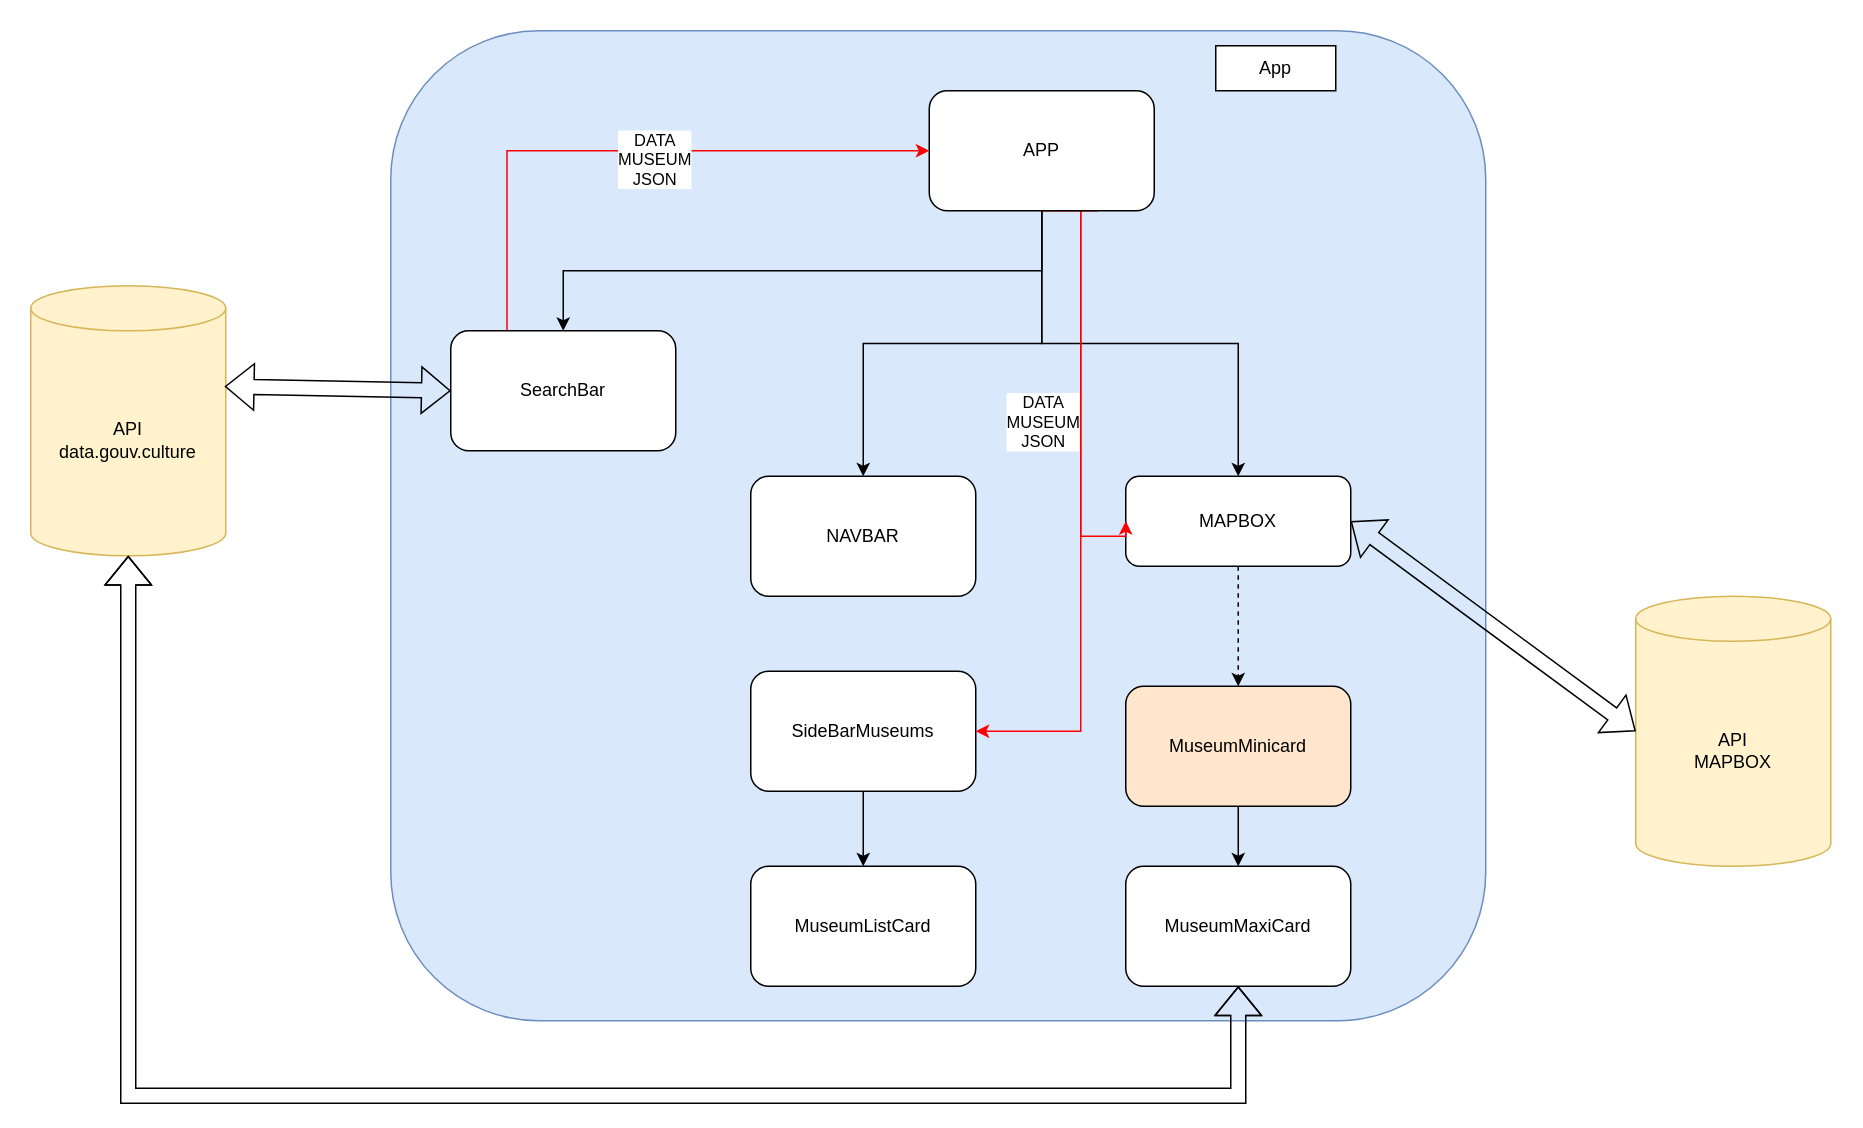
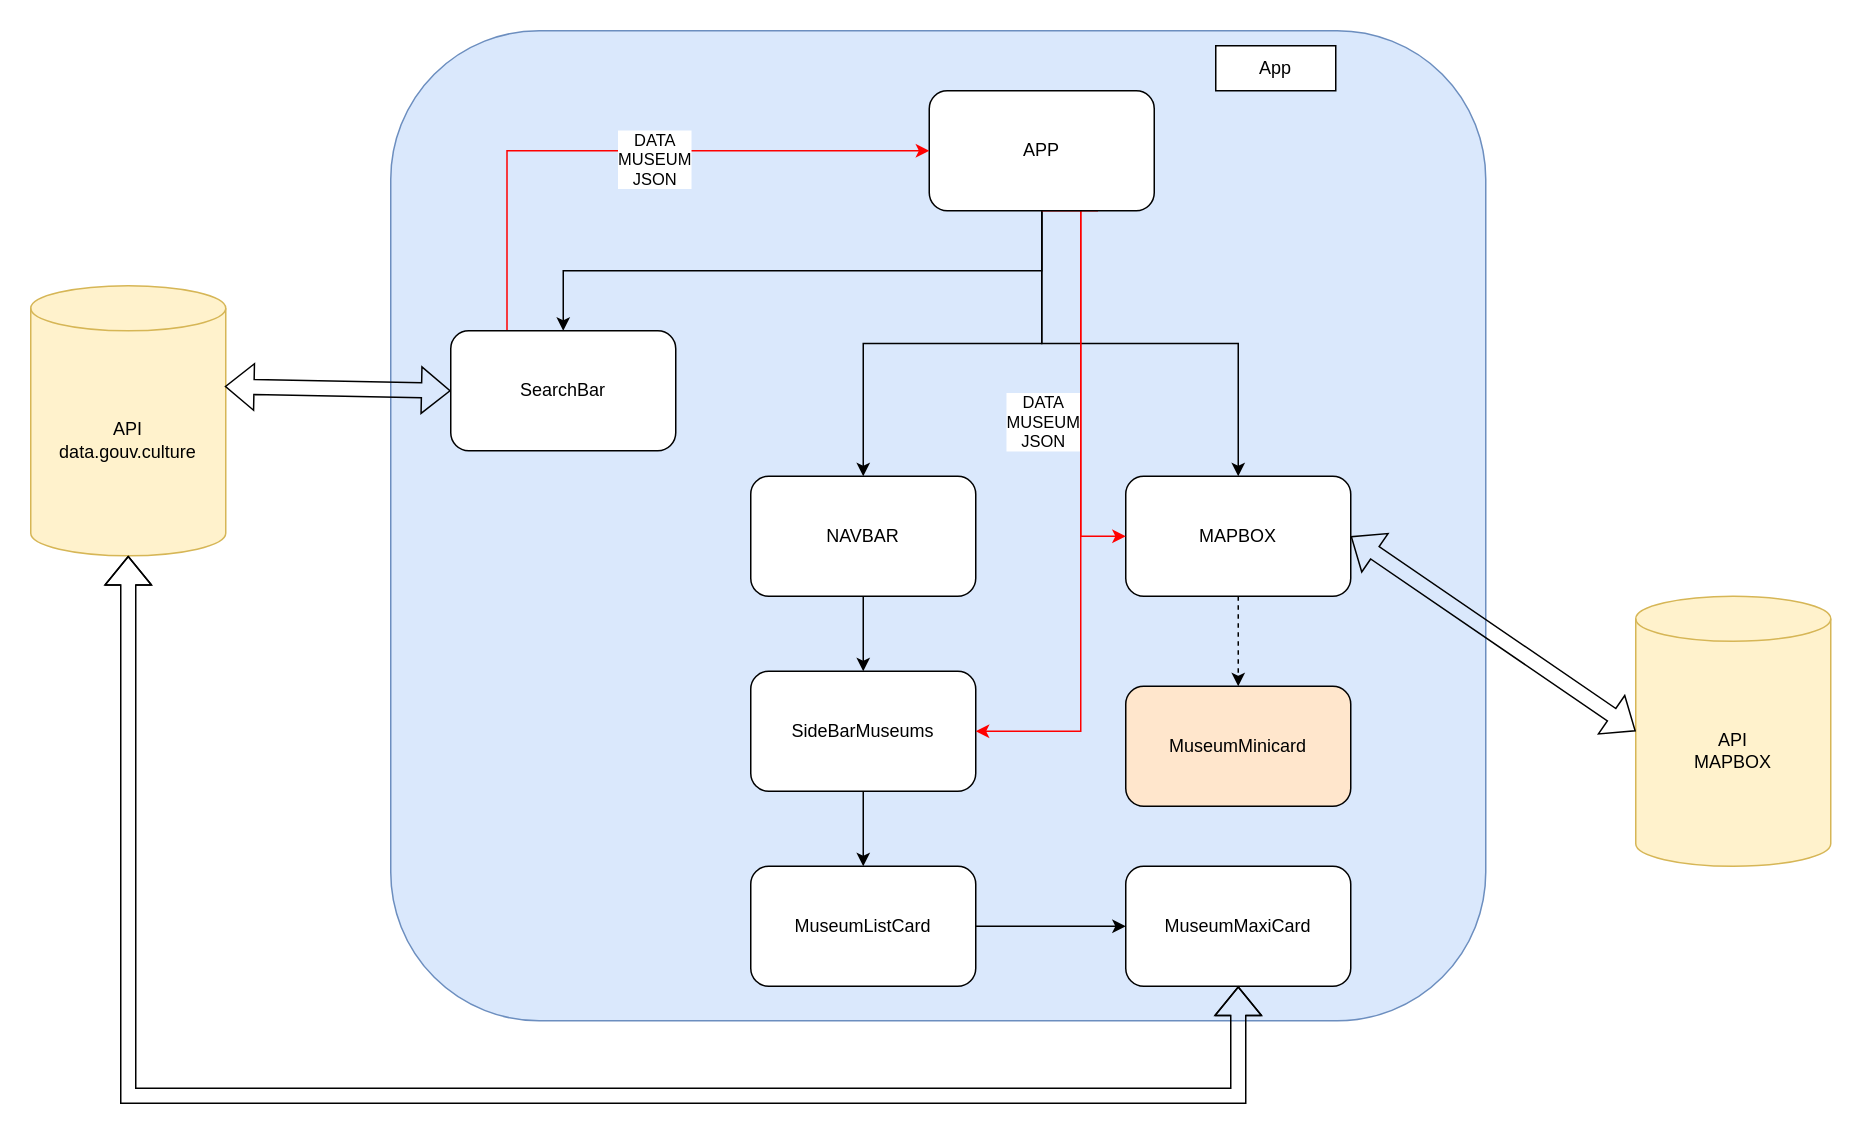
node "MAPBOX": size 225x90 -> 225x120
edge "NAVBAR" -> "SideBarMuseums": added
edge "MuseumMinicard" -> "MuseumMaxiCard": removed
edge "MuseumListCard" -> "MuseumMaxiCard": added
